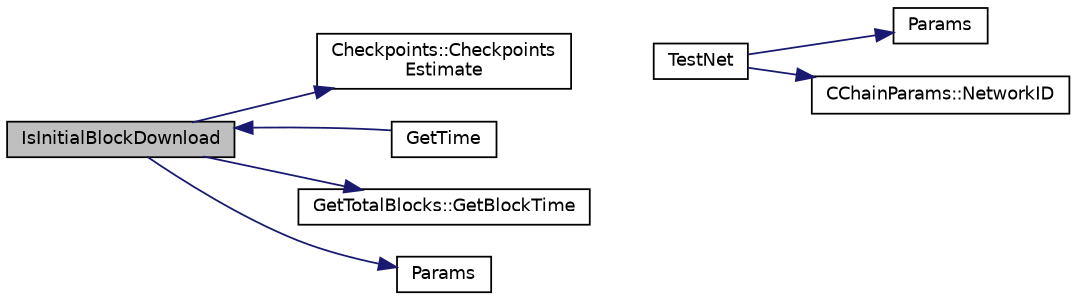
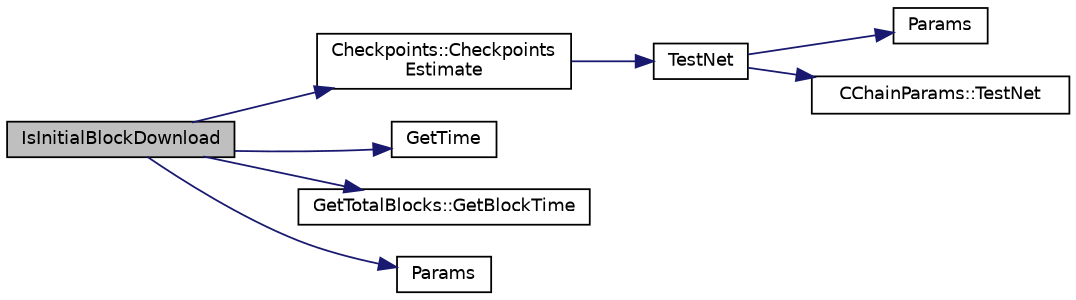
edge "Checkpoints::Checkpoints Estimate" -> "TestNet": added
node "CChainParams::NetworkID": label "CChainParams::NetworkID" -> "CChainParams::TestNet"
edge "GetTime" -> "IsInitialBlockDownload": reversed
